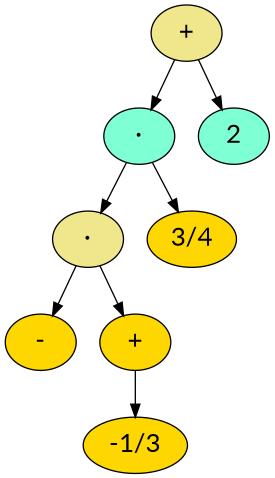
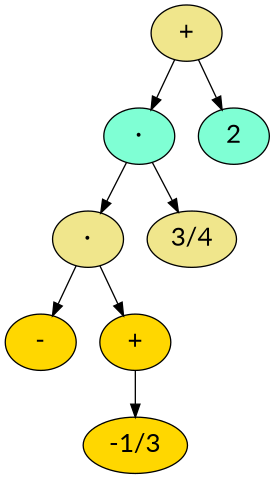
node "3/4": fillcolor gold -> khaki
